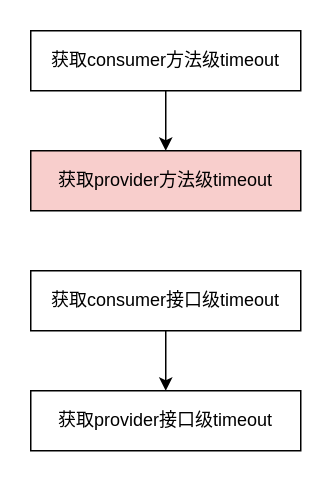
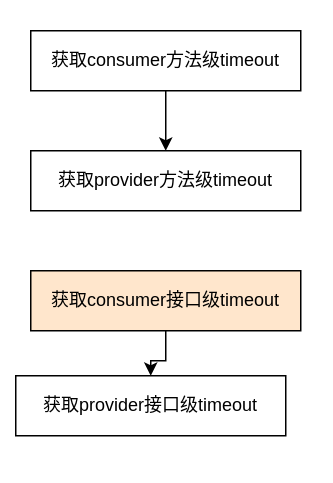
node "获取provider方法级timeout": fillcolor #f8cecc -> #ffffff
node "获取consumer接口级timeout": fillcolor #ffffff -> #ffe6cc
node "获取provider接口级timeout": moved (166, 421) -> (151, 406)
